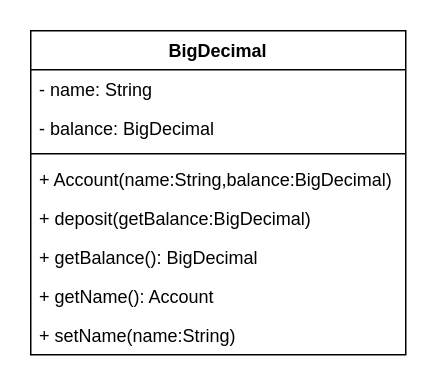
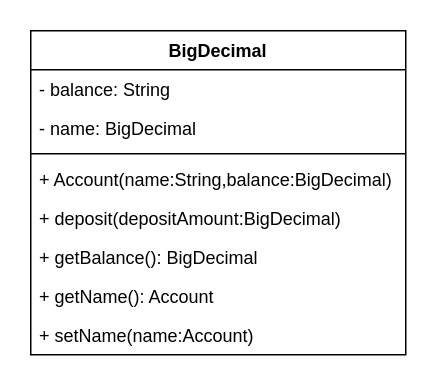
node "- name: String": label "- name: String" -> "- balance: String"
node "- balance: BigDecimal": label "- balance: BigDecimal" -> "- name: BigDecimal"
node "+ deposit(getBalance:BigDecimal)": label "+ deposit(getBalance:BigDecimal)" -> "+ deposit(depositAmount:BigDecimal)"
node "+ setName(name:String)": label "+ setName(name:String)" -> "+ setName(name:Account)"
